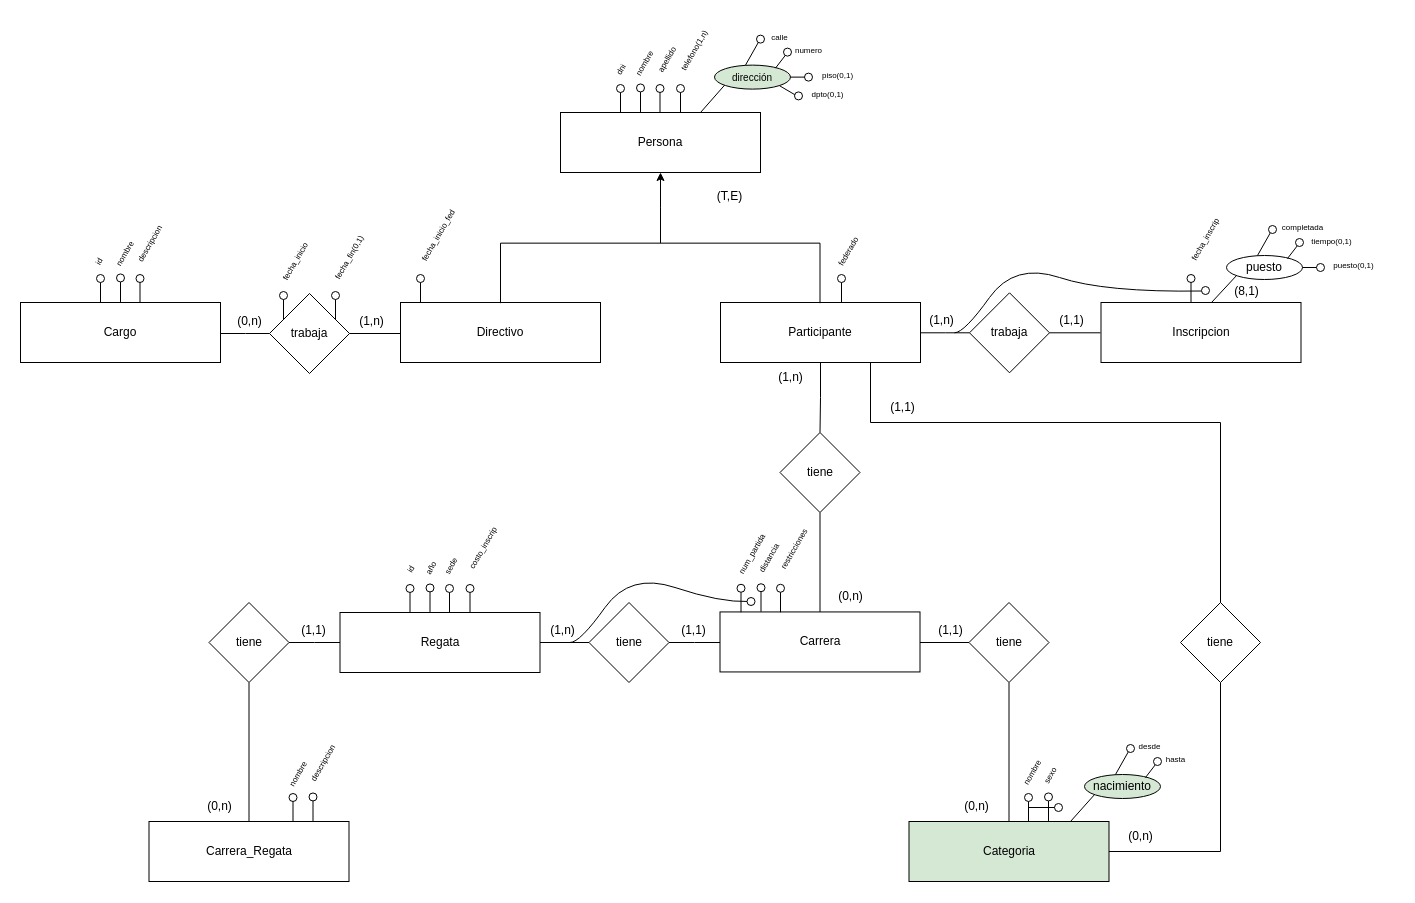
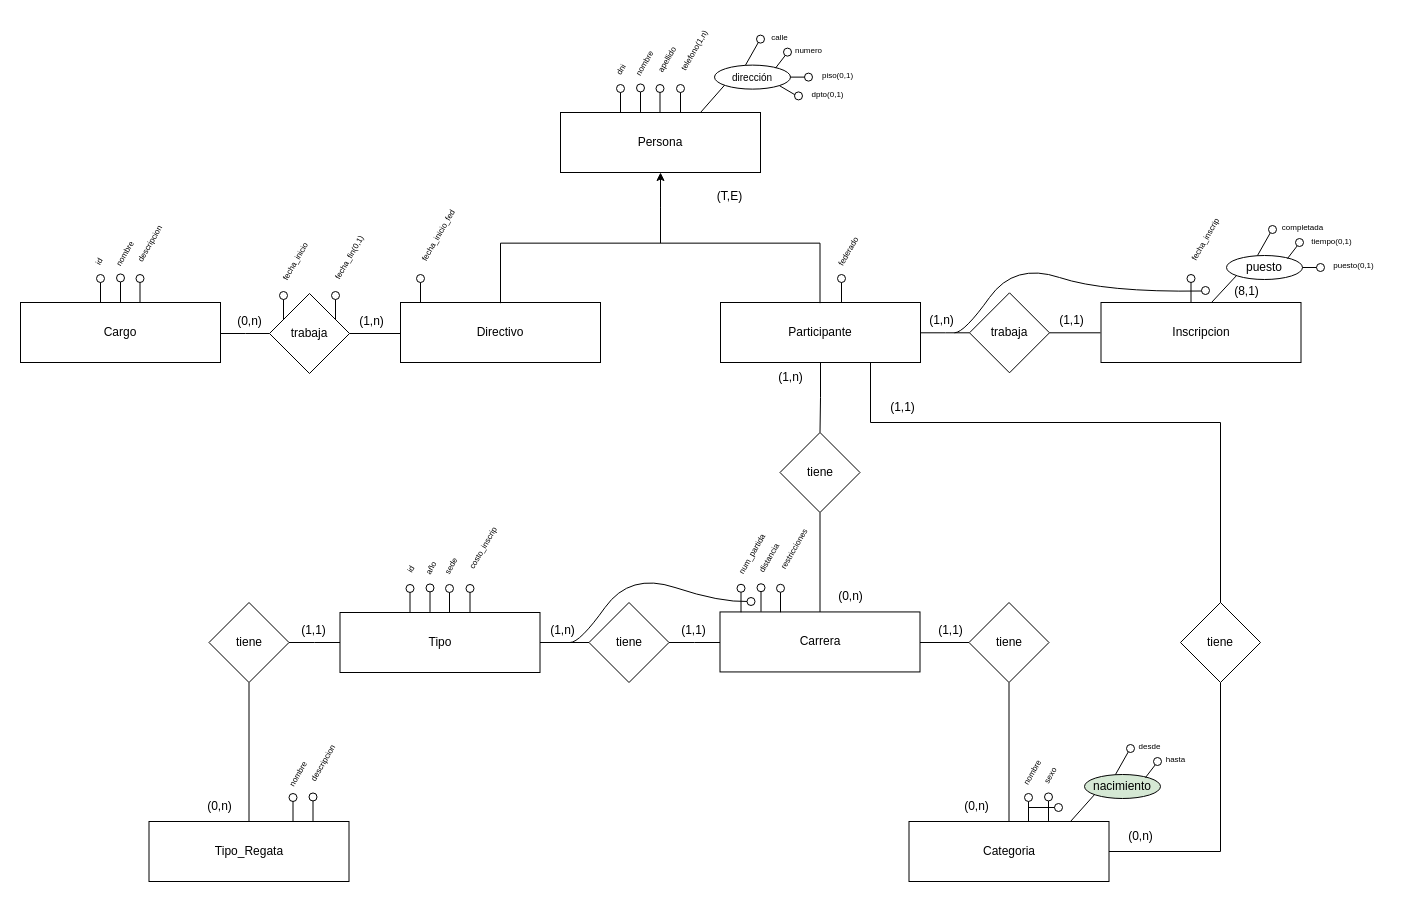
node "dirección": fillcolor #d5e8d4 -> #ffffff
node "Regata": label "Regata" -> "Tipo"
node "Carrera_Regata": label "Carrera_Regata" -> "Tipo_Regata"
node "Categoria": fillcolor #d5e8d4 -> #ffffff
